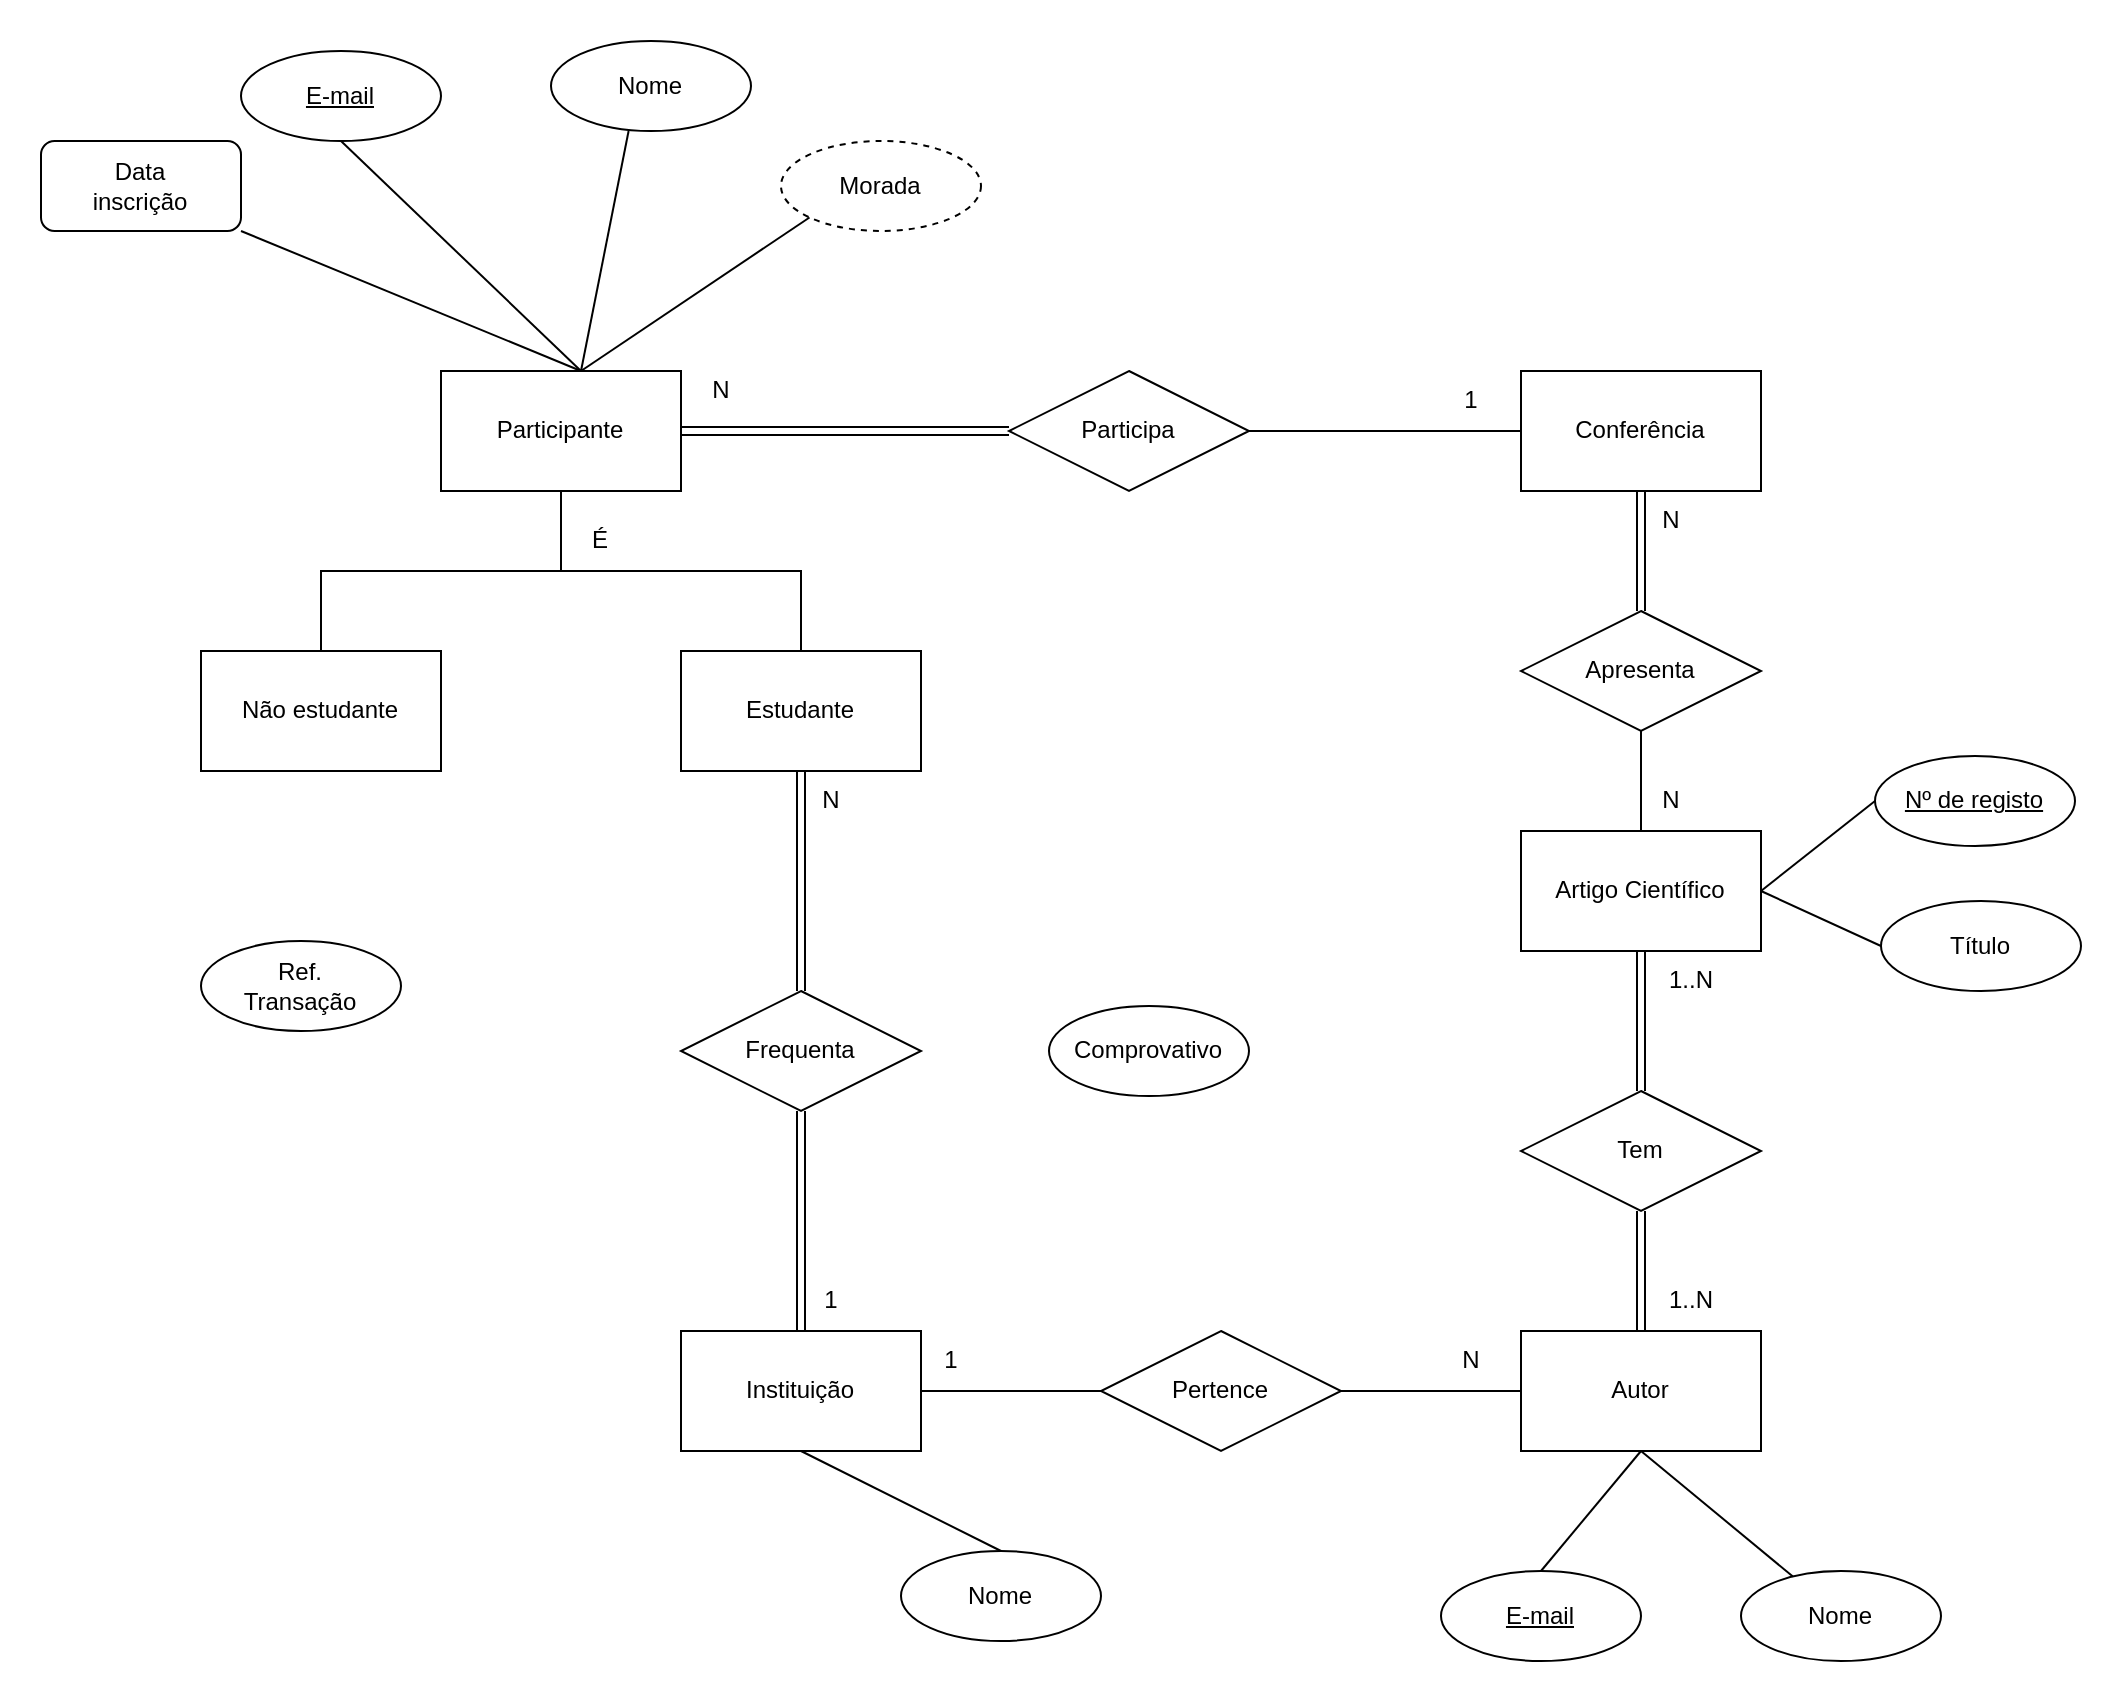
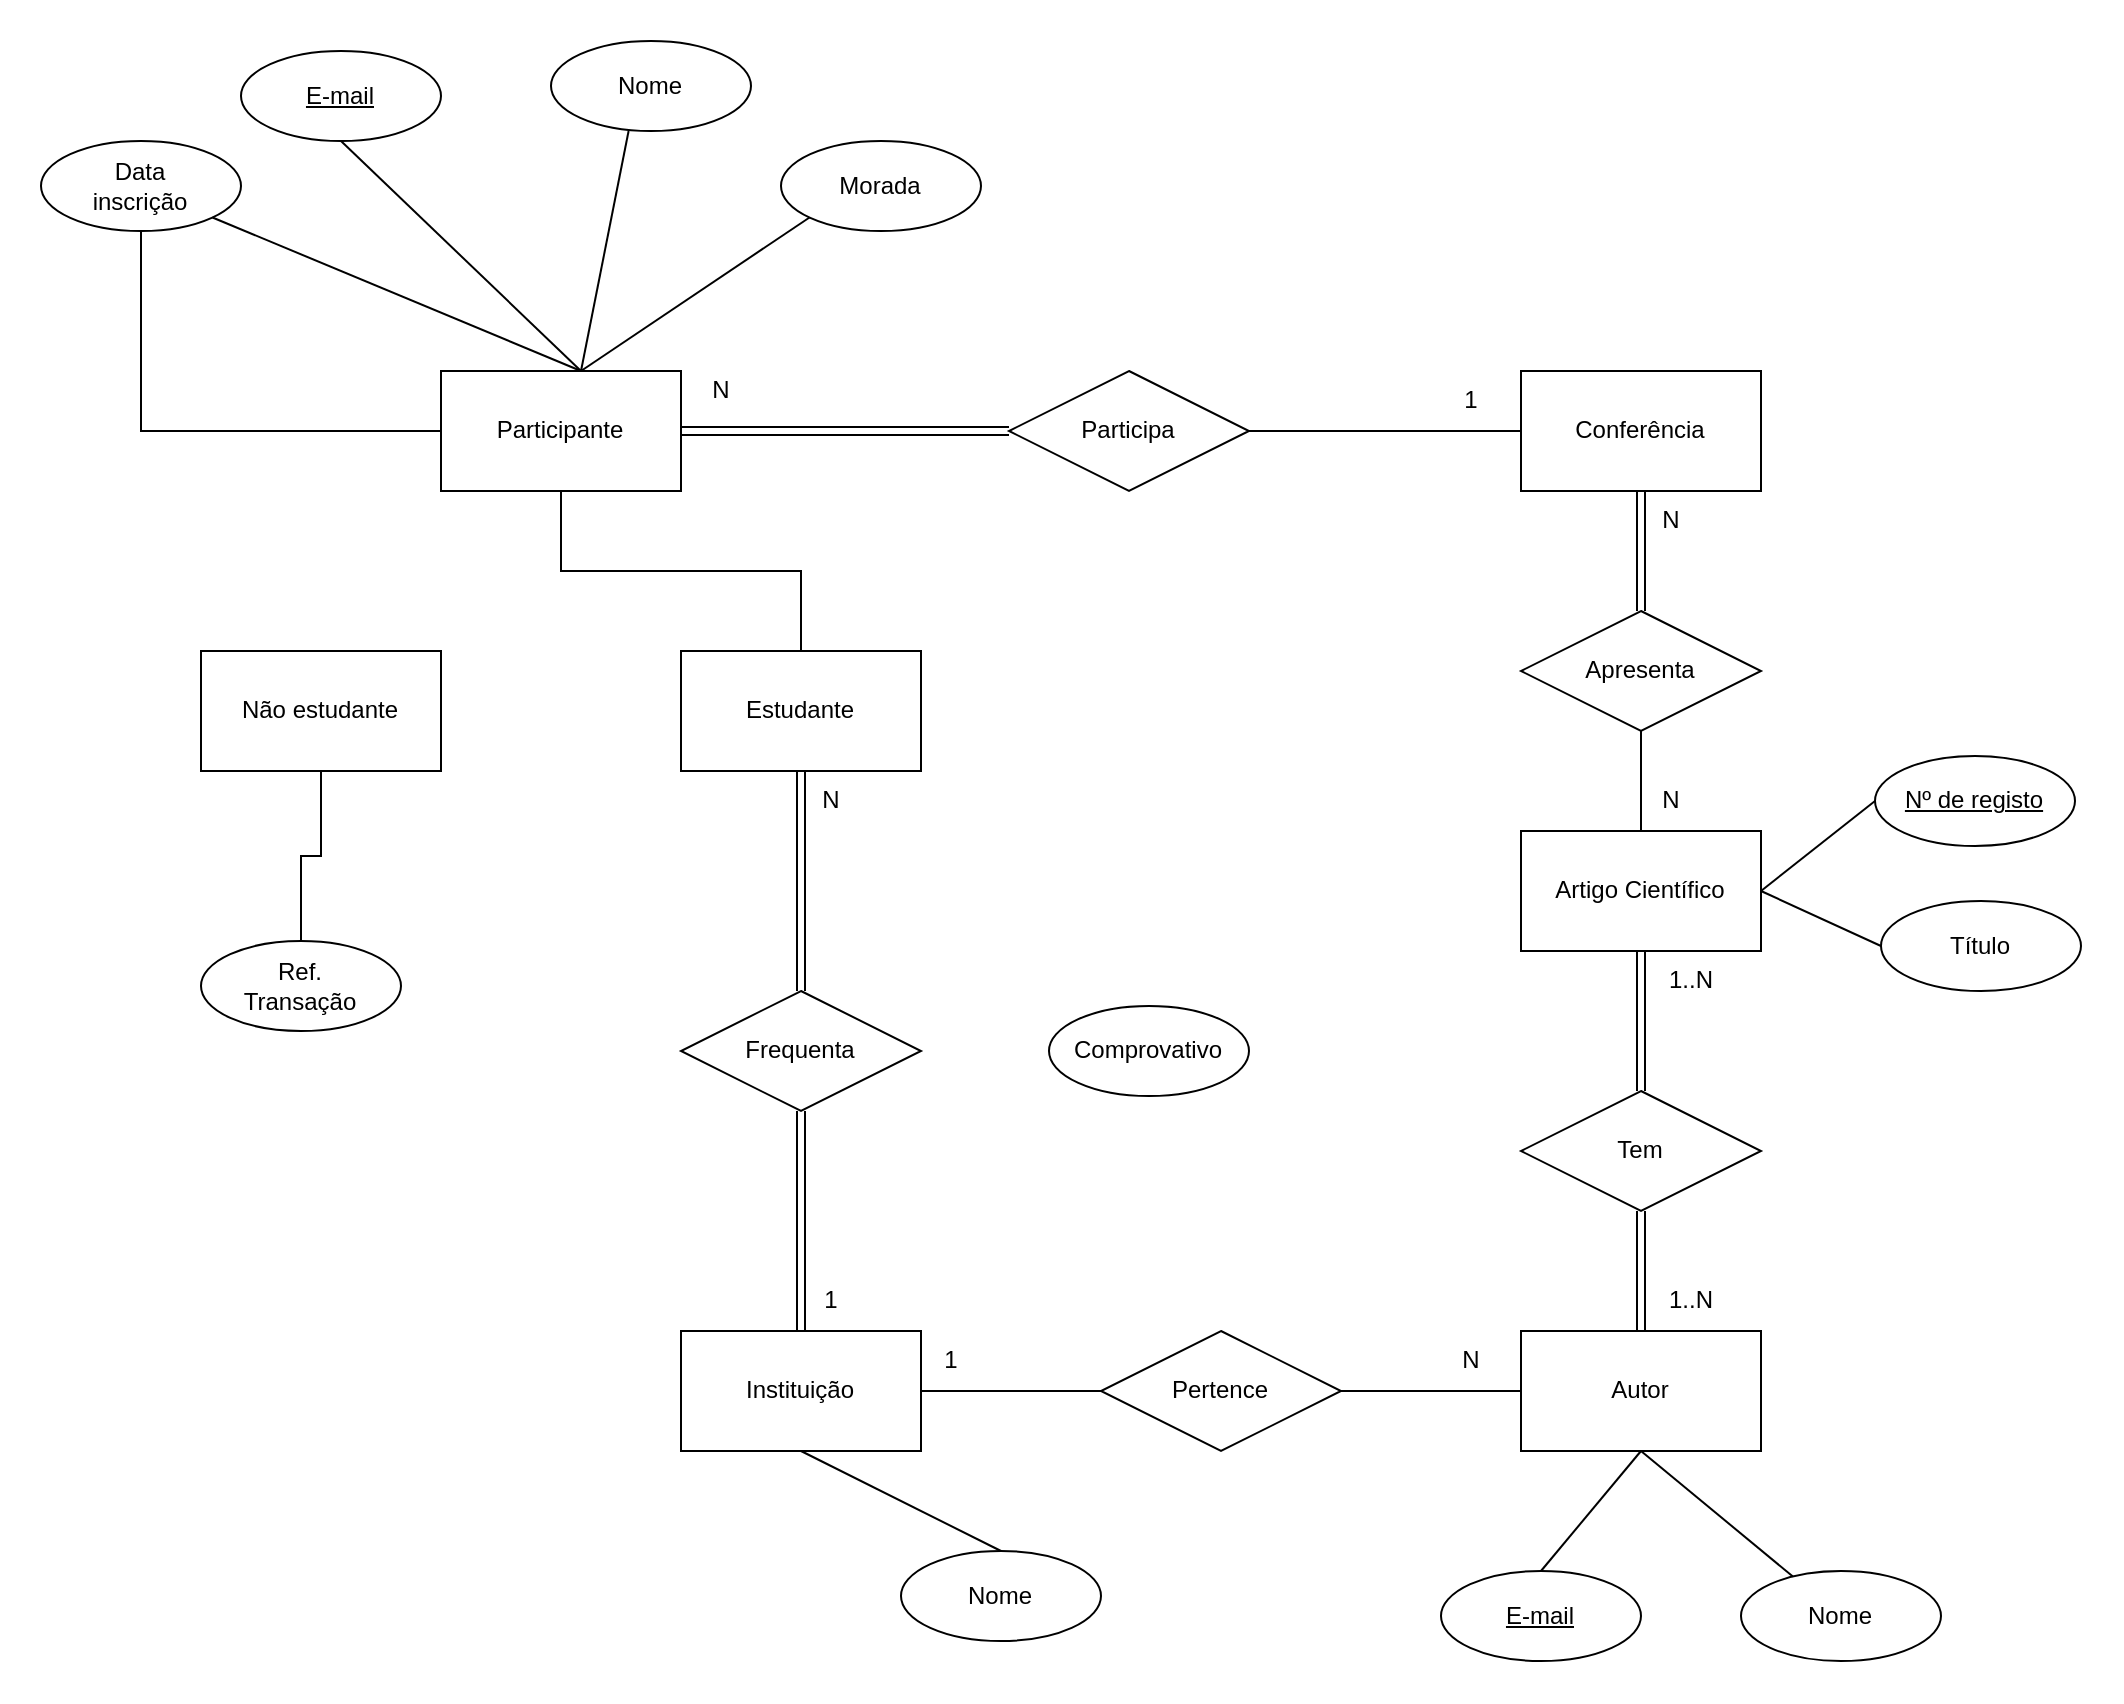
node "Data inscrição": shape rounded rectangle -> ellipse
node "Morada": style dashed -> solid
node "É": removed
edge "Participante" -- "Não estudante": now "Participante" -- "Data inscrição"
edge "Não estudante" -- "Ref. Transação": added
